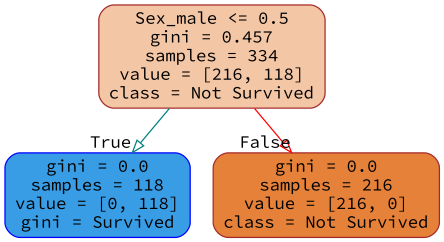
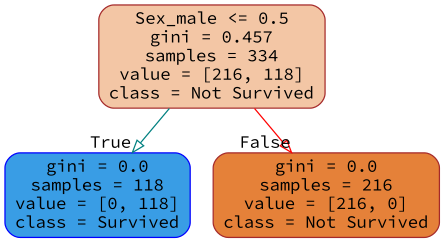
node "gini = 0.0 samples = 118 value = [0, 118] gini = Survived": label "gini = 0.0 samples = 118 value = [0, 118] gini = Survived" -> "gini = 0.0 samples = 118 value = [0, 118] class = Survived"
